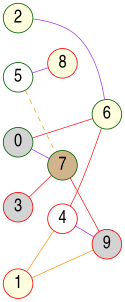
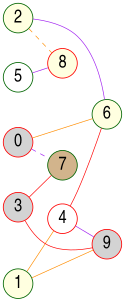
edge "2" -- "8": added
edge "5" -- "7": removed
edge "6" -- "0": color red -> darkorange
node "0": color darkgreen -> red
edge "0" -- "7": style bold -> dashed
edge "7" -- "9": now "3" -- "9"
node "1": color red -> darkgreen
